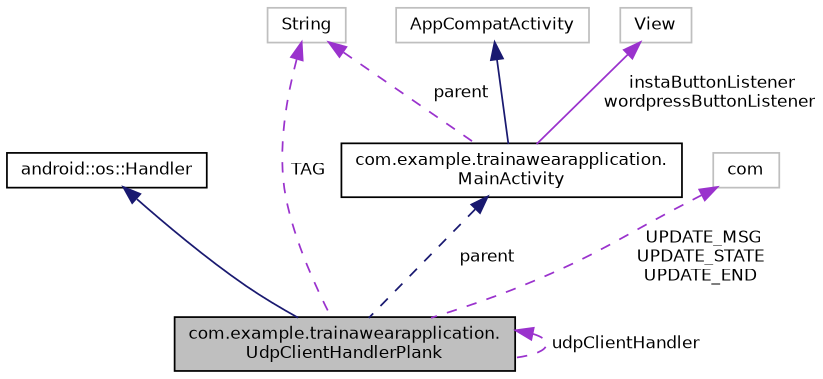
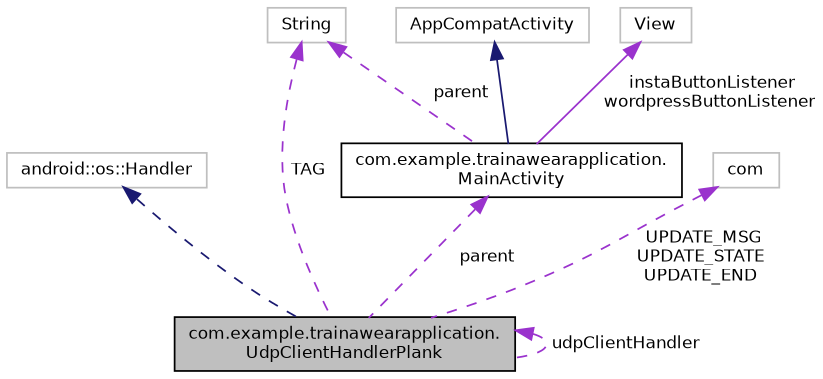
node "android::os::Handler": color black -> grey75
edge "com.example.trainawearapplication. UdpClientHandlerPlank" -> "android::os::Handler": style solid -> dashed
edge "com.example.trainawearapplication. UdpClientHandlerPlank" -> "com.example.trainawearapplication. MainActivity": color midnightblue -> darkorchid3
